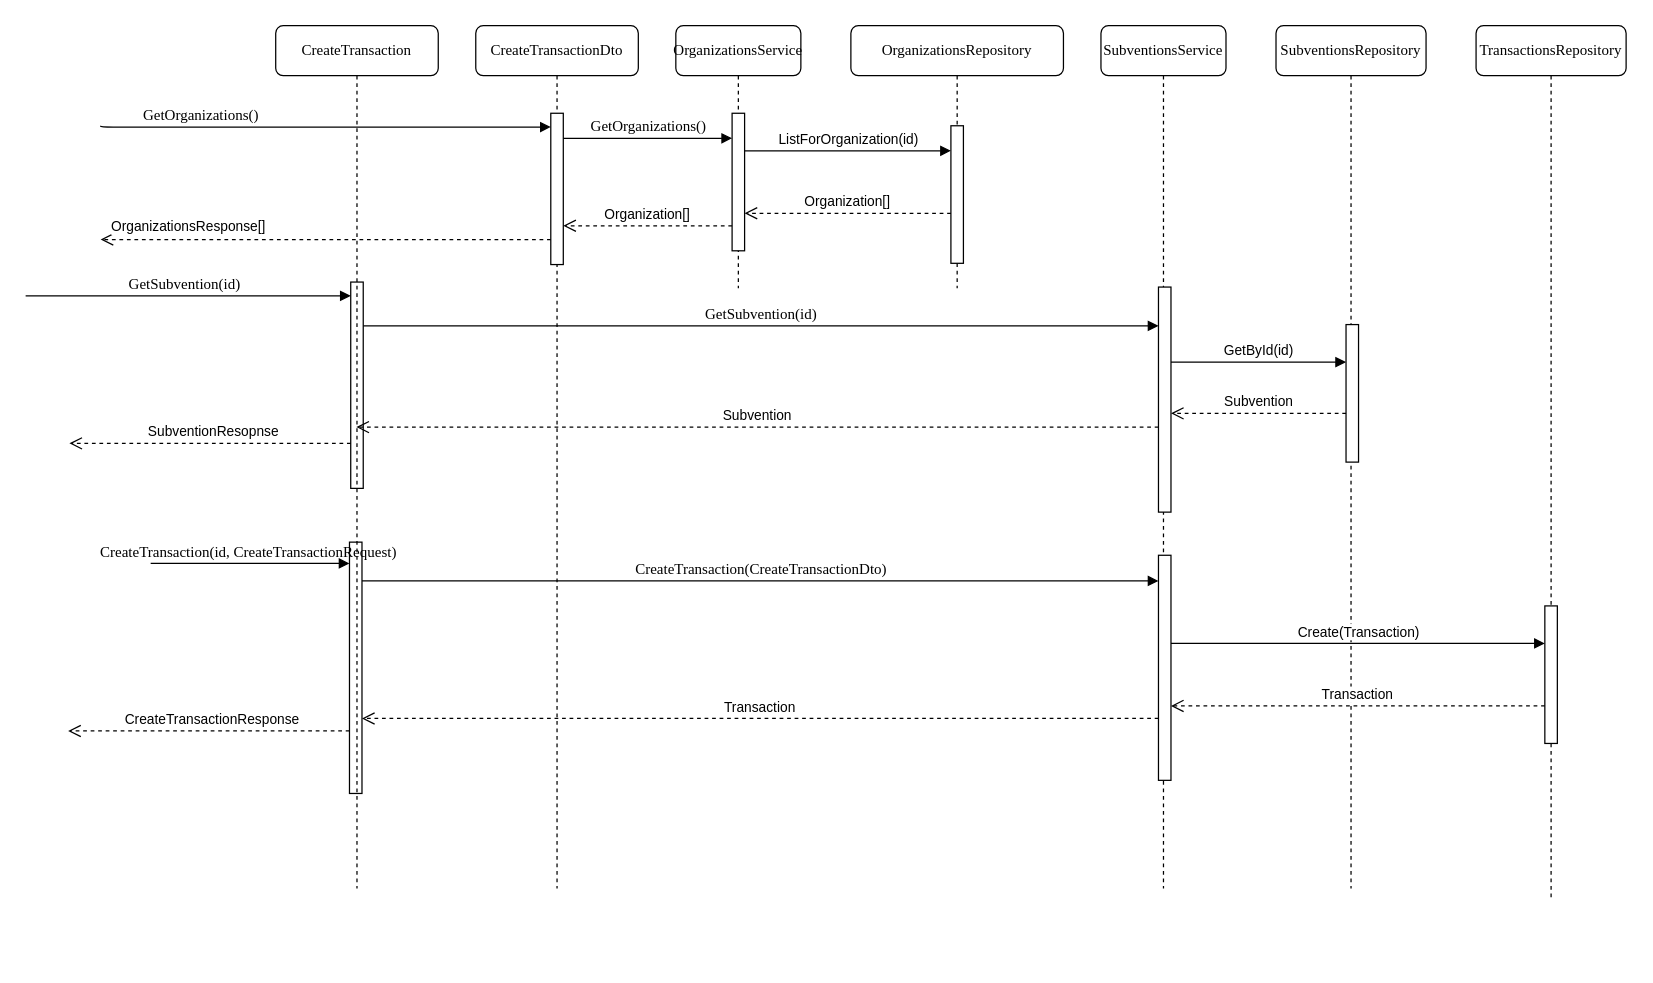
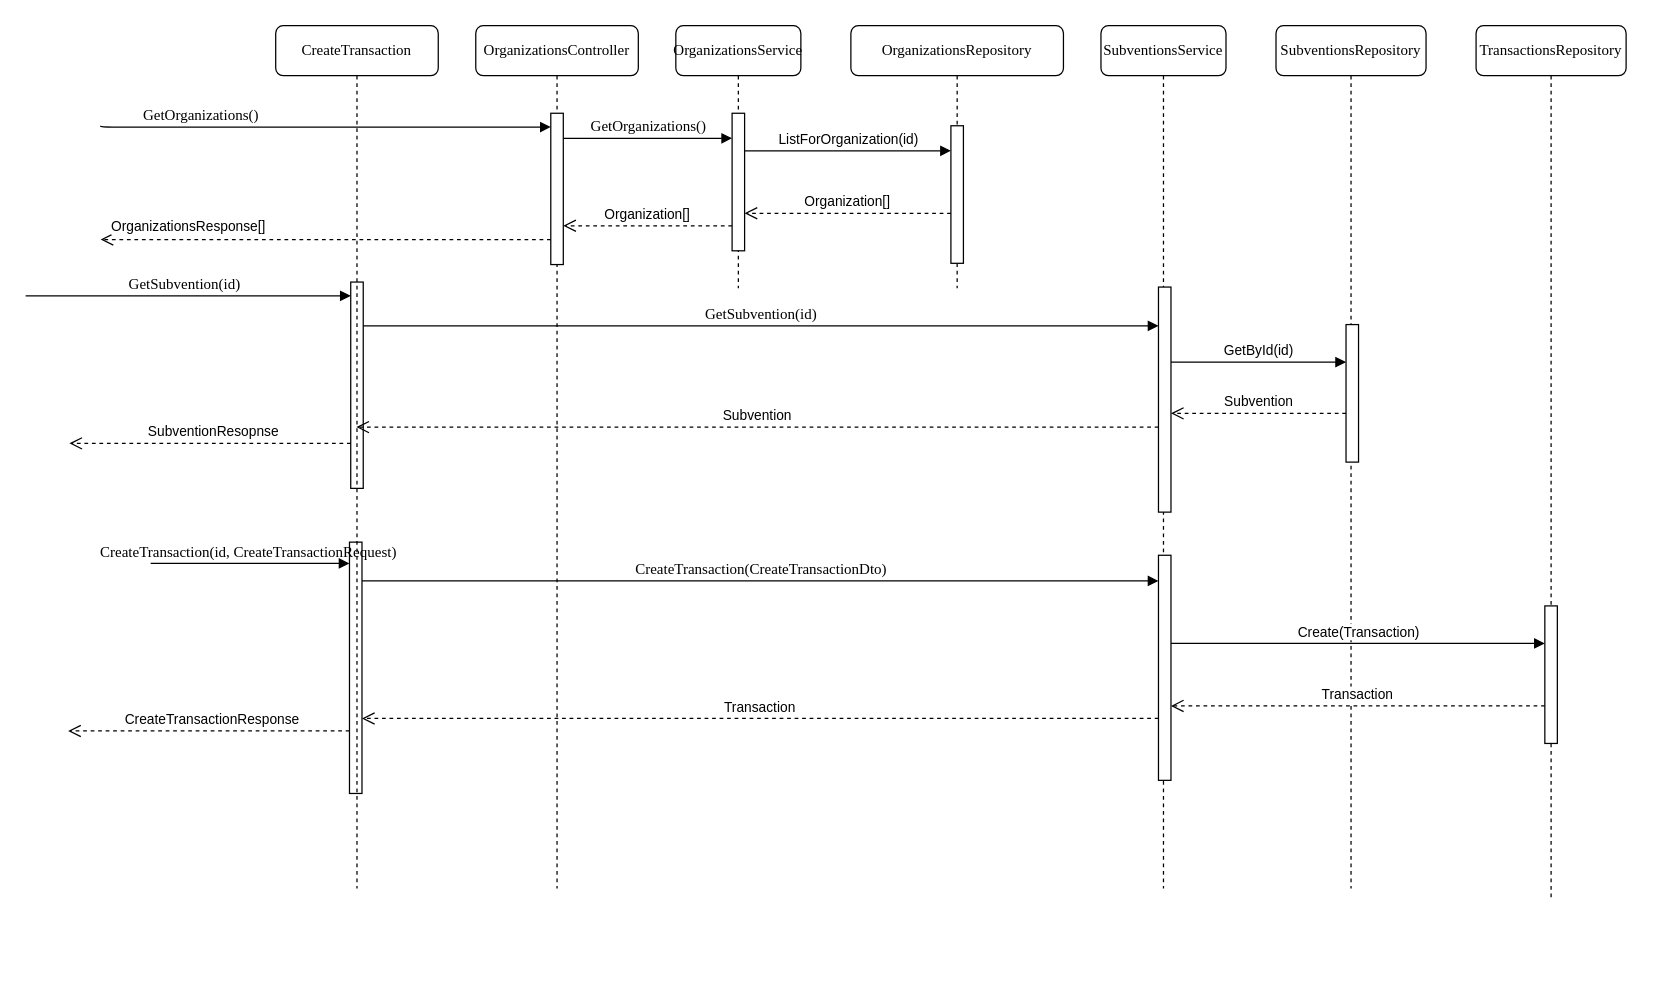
node "CreateTransactionDto": label "CreateTransactionDto" -> "OrganizationsController"
